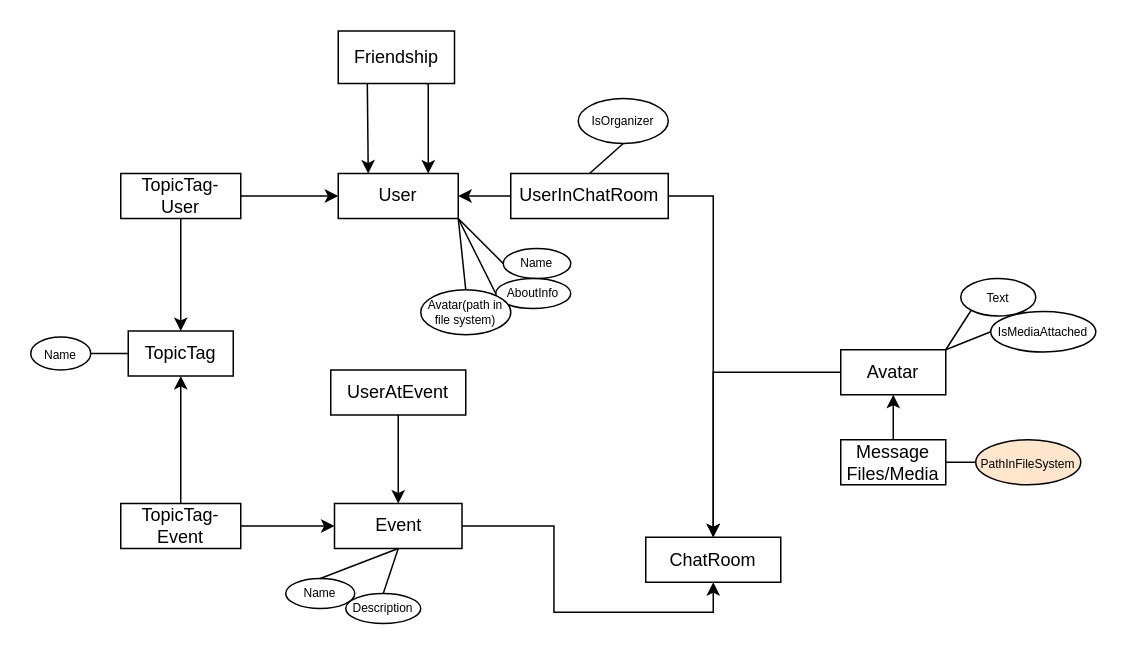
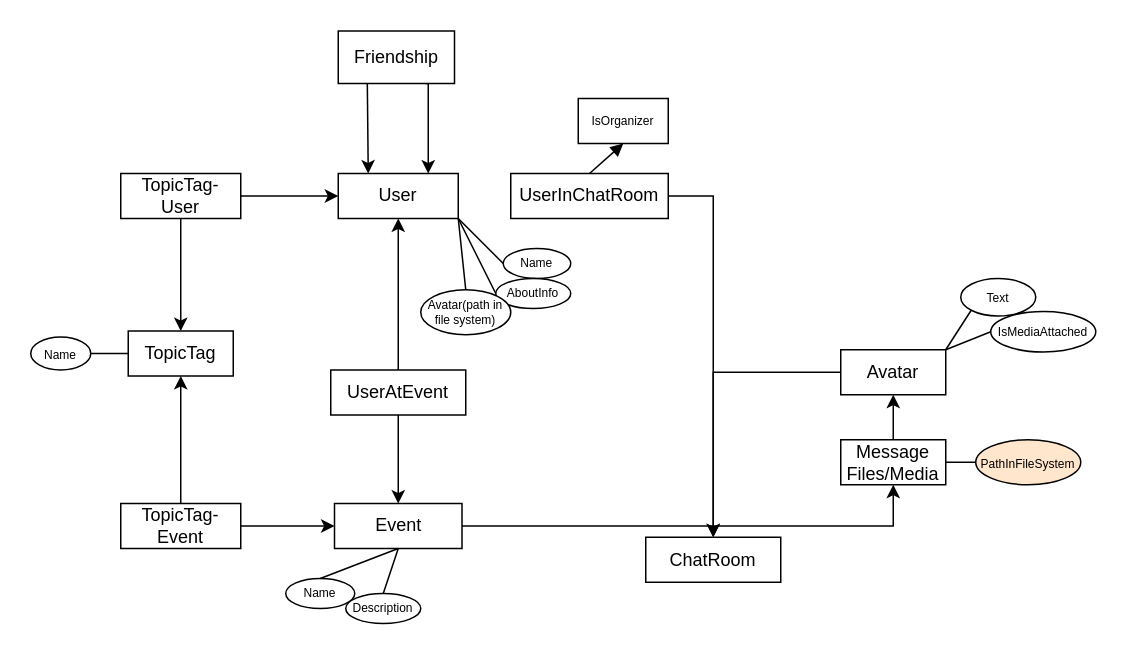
node "IsOrganizer": shape ellipse -> rectangle
edge "IsOrganizer" -- "UserInChatRoom": arrowhead none -> block
edge "UserInChatRoom" -> "User": removed
edge "UserAtEvent" -> "User": added
edge "Event" -> "ChatRoom": now "Event" -> "Message Files/Media"
